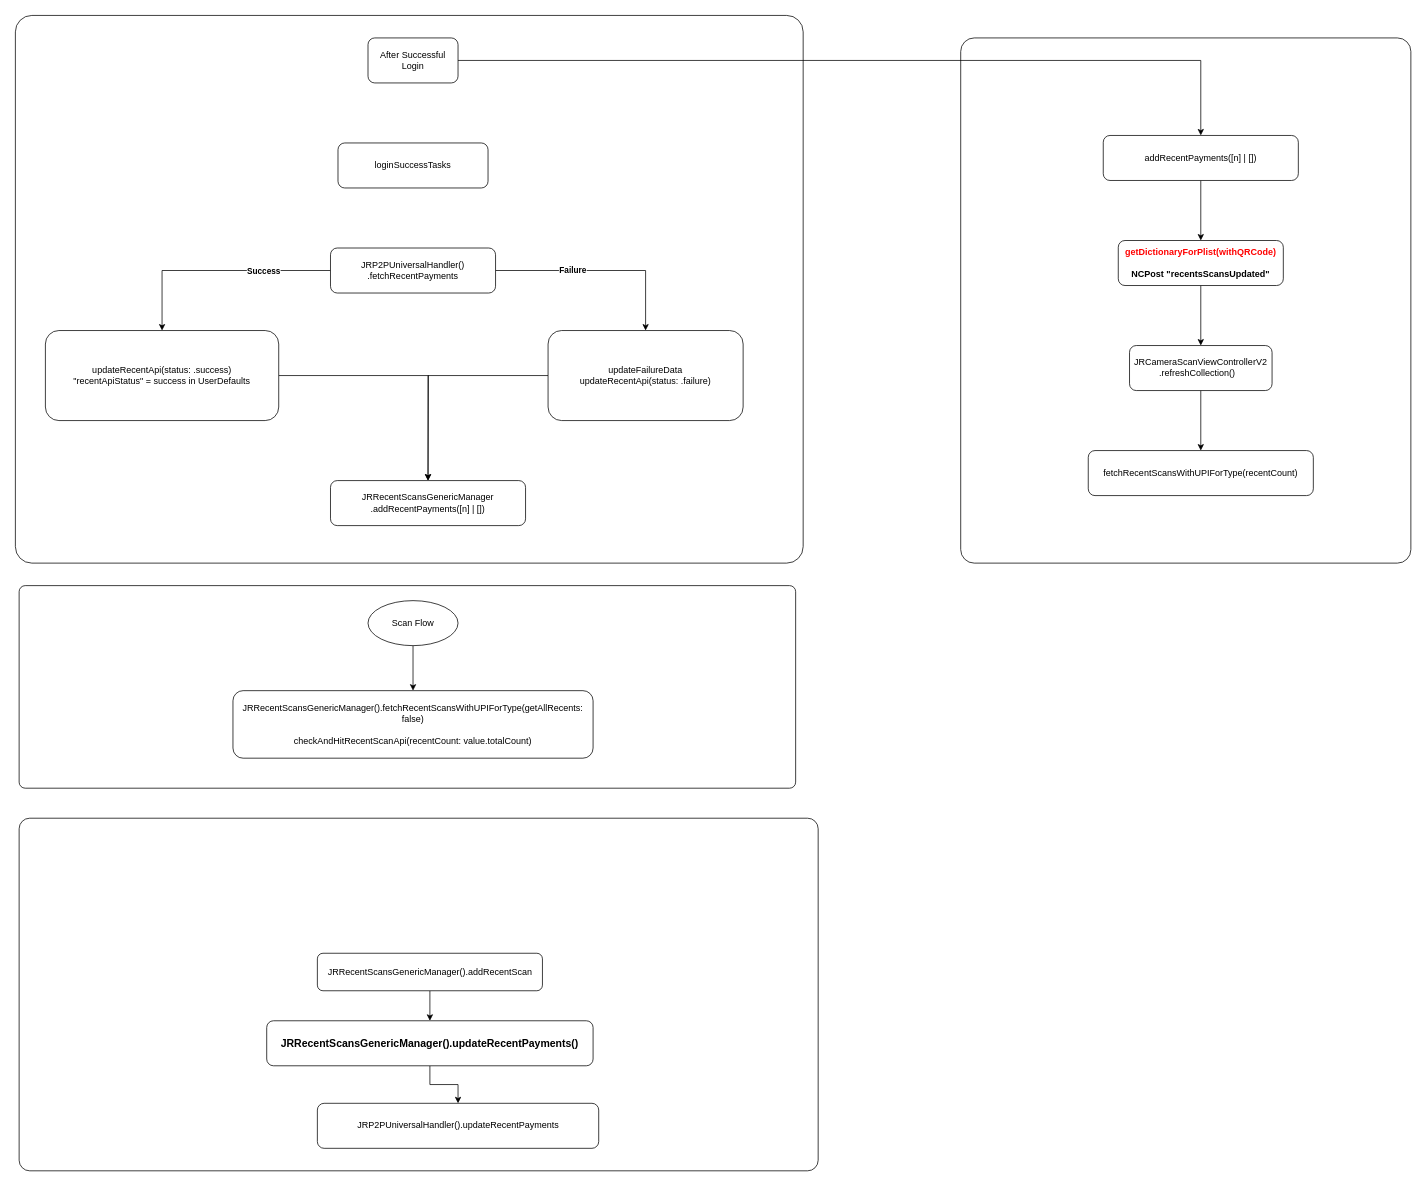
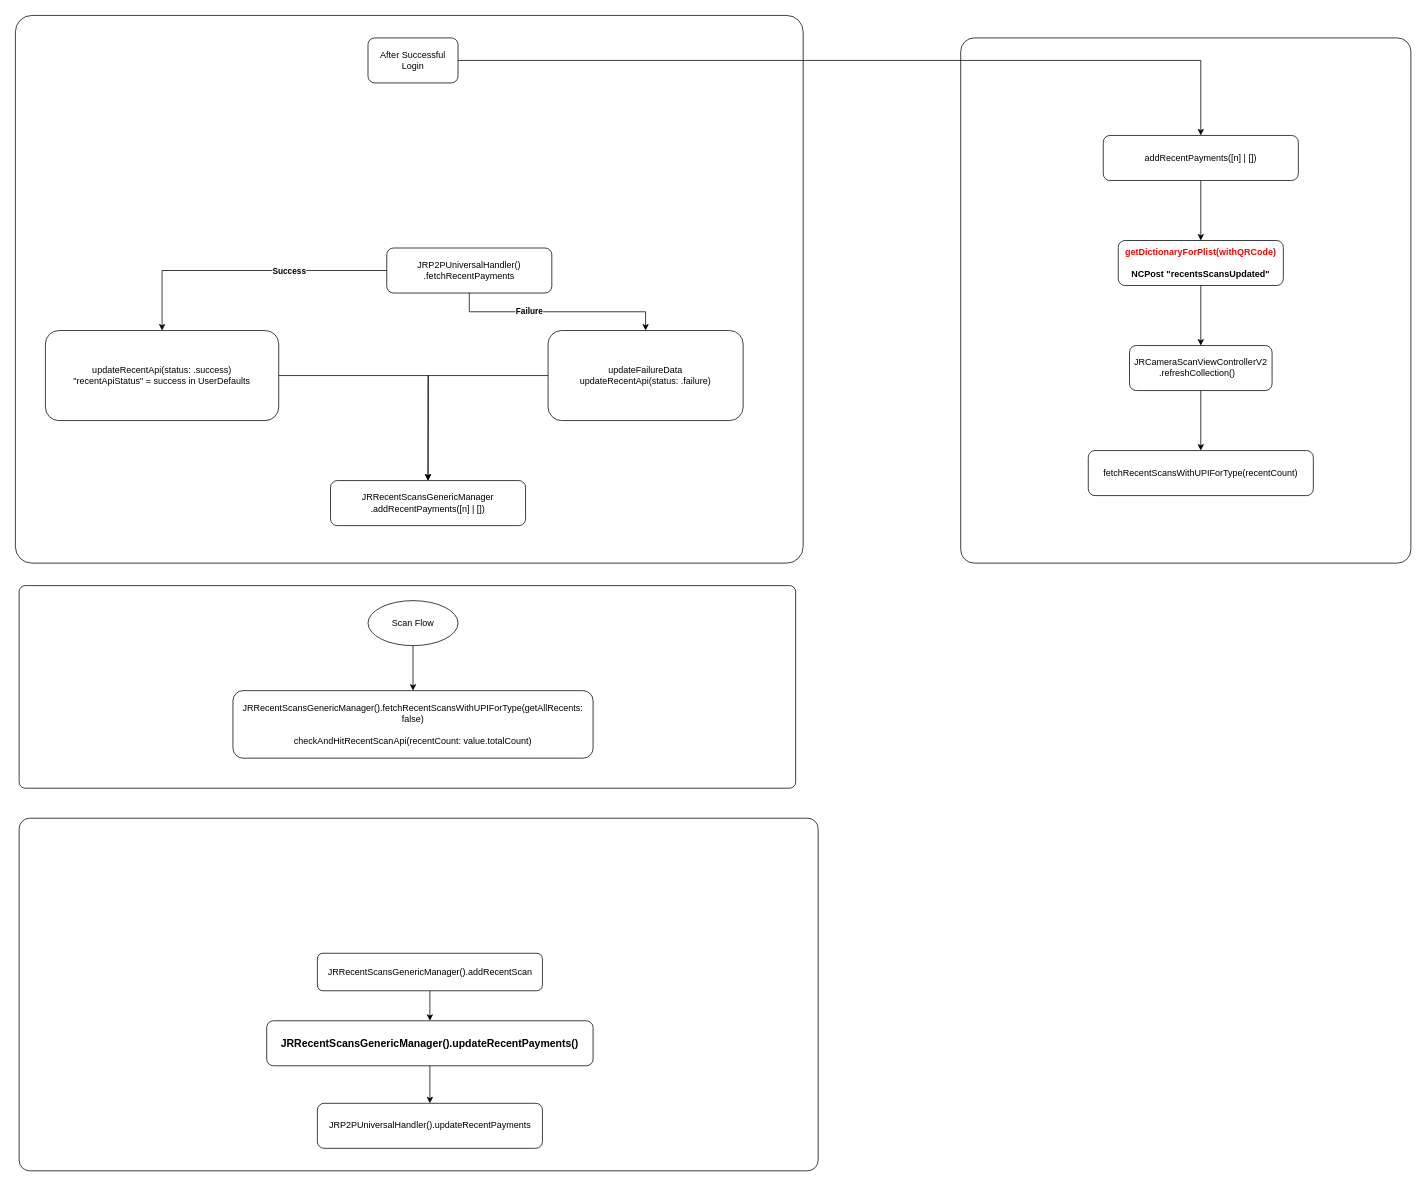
node "loginSuccessTasks": removed
node "JRP2PUniversalHandler() .fetchRecentPayments": moved (413, 270) -> (469, 270)
node "JRP2PUniversalHandler().updateRecentPayments": size 281x45 -> 225x45
